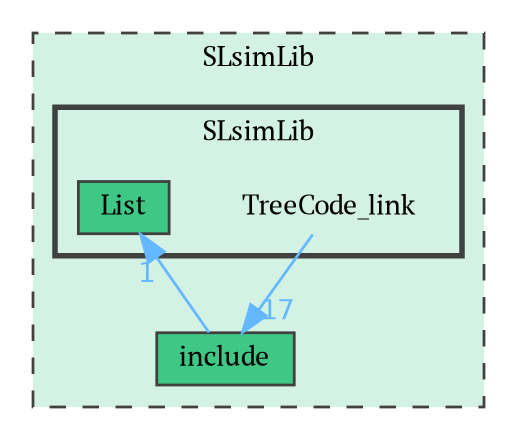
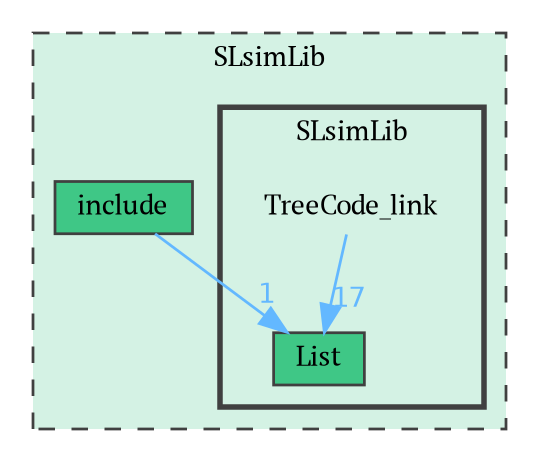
edge "TreeCode_link" -> "include": now "TreeCode_link" -> "List"
